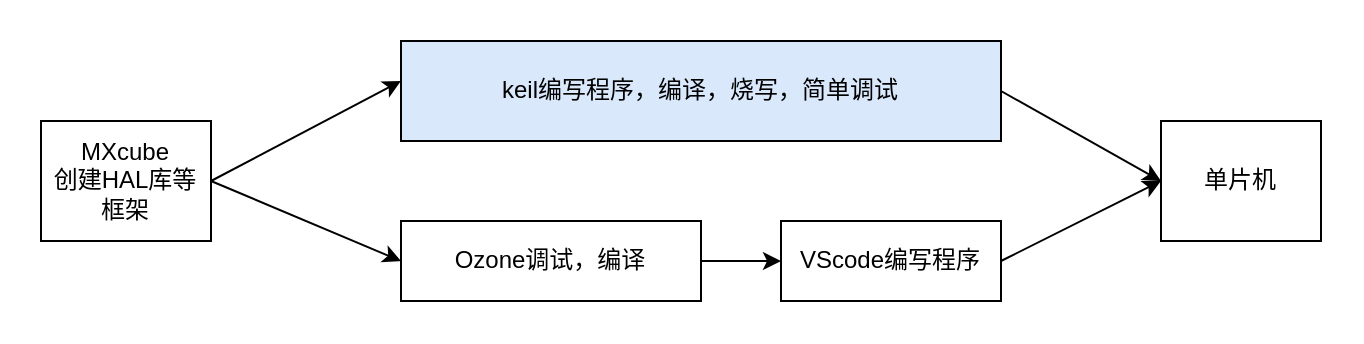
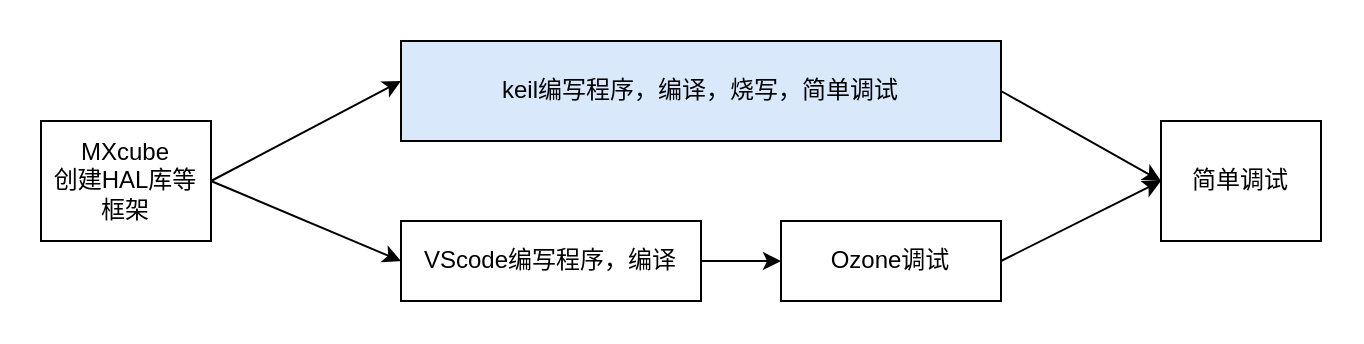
node "单片机": label "单片机" -> "简单调试"
node "Ozone调试，编译": label "Ozone调试，编译" -> "VScode编写程序，编译"
node "VScode编写程序": label "VScode编写程序" -> "Ozone调试"
